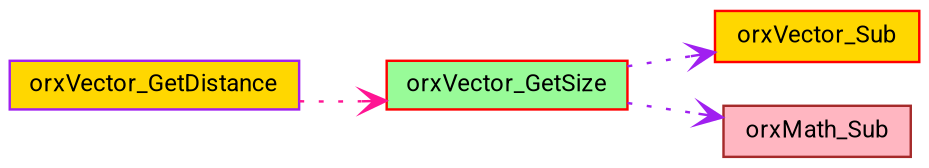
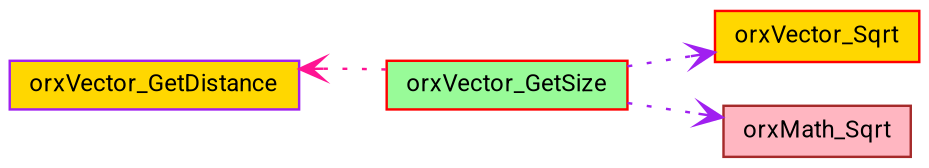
node "orxVector_Sub": label "orxVector_Sub" -> "orxVector_Sqrt"
edge "orxVector_GetDistance" -> "orxVector_GetSize": reversed
node "orxMath_Sub": label "orxMath_Sub" -> "orxMath_Sqrt"
